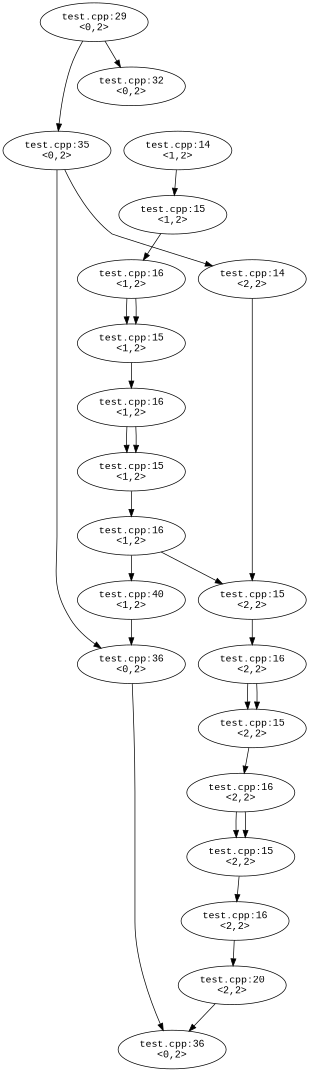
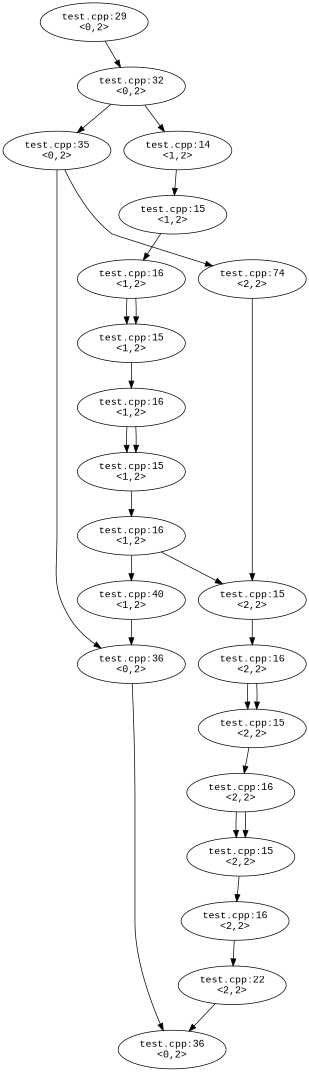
edge "test.cpp:29 <0,2>" -> "test.cpp:35 <0,2>": now "test.cpp:32 <0,2>" -> "test.cpp:35 <0,2>"
edge "test.cpp:32 <0,2>" -> "test.cpp:14 <1,2>": added
node "test.cpp:14 <2,2>": label "test.cpp:14 <2,2>" -> "test.cpp:74 <2,2>"
node "test.cpp:20 <2,2>": label "test.cpp:20 <2,2>" -> "test.cpp:22 <2,2>"
